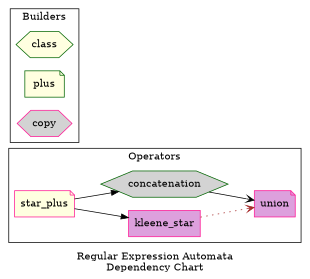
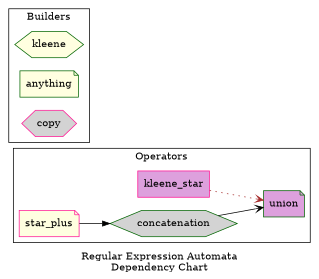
node "class": label "class" -> "kleene"
node "plus": label "plus" -> "anything"
node "union": color deeppink -> darkgreen
edge "star_plus" -> "kleene_star": removed
